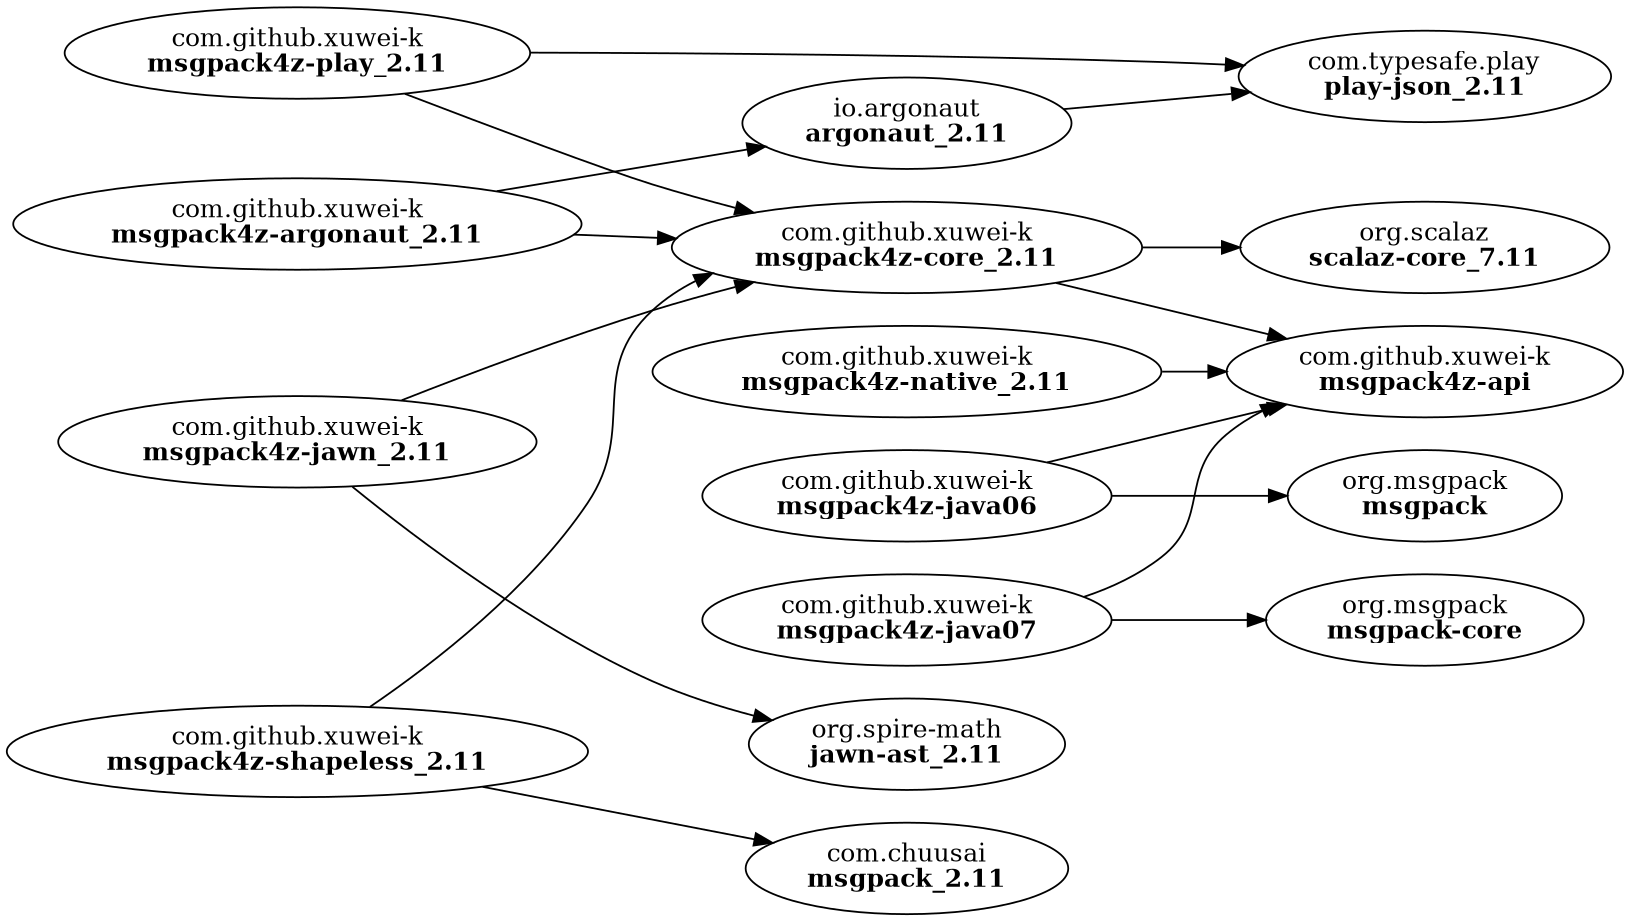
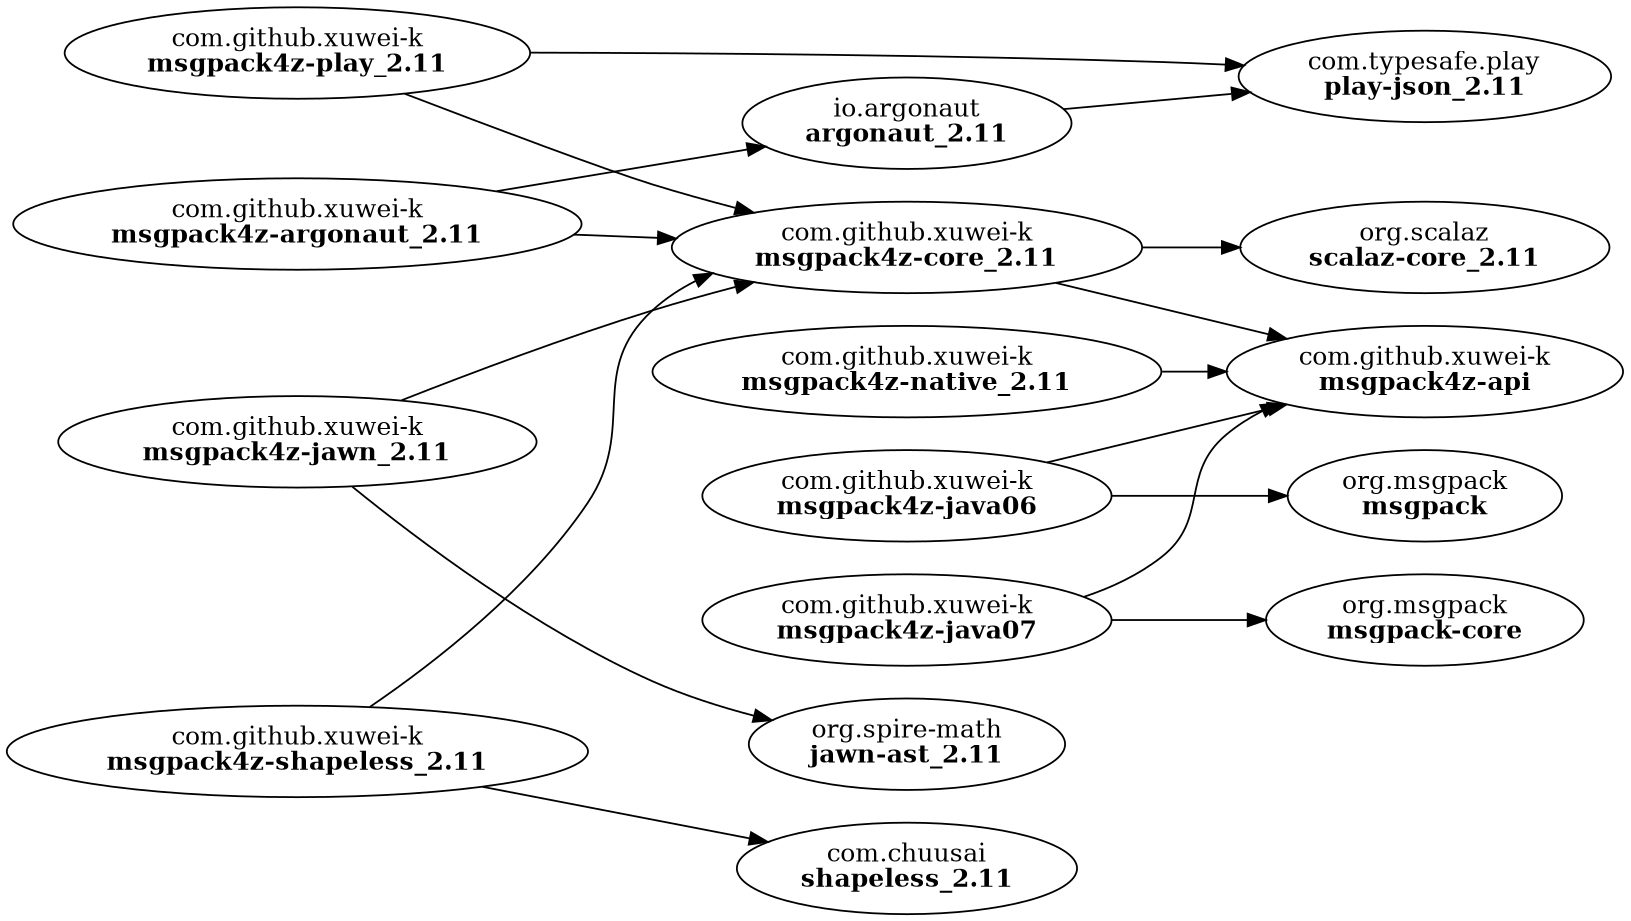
node "org.scalaz": text "scalaz-core_7.11" -> "scalaz-core_2.11"
node "com.chuusai": text "msgpack_2.11" -> "shapeless_2.11"
